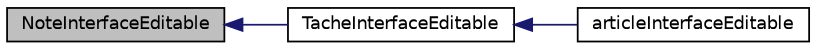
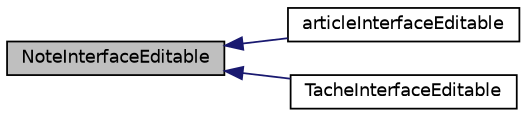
edge "articleInterfaceEditable" -> "TacheInterfaceEditable": now "articleInterfaceEditable" -> "NoteInterfaceEditable"
